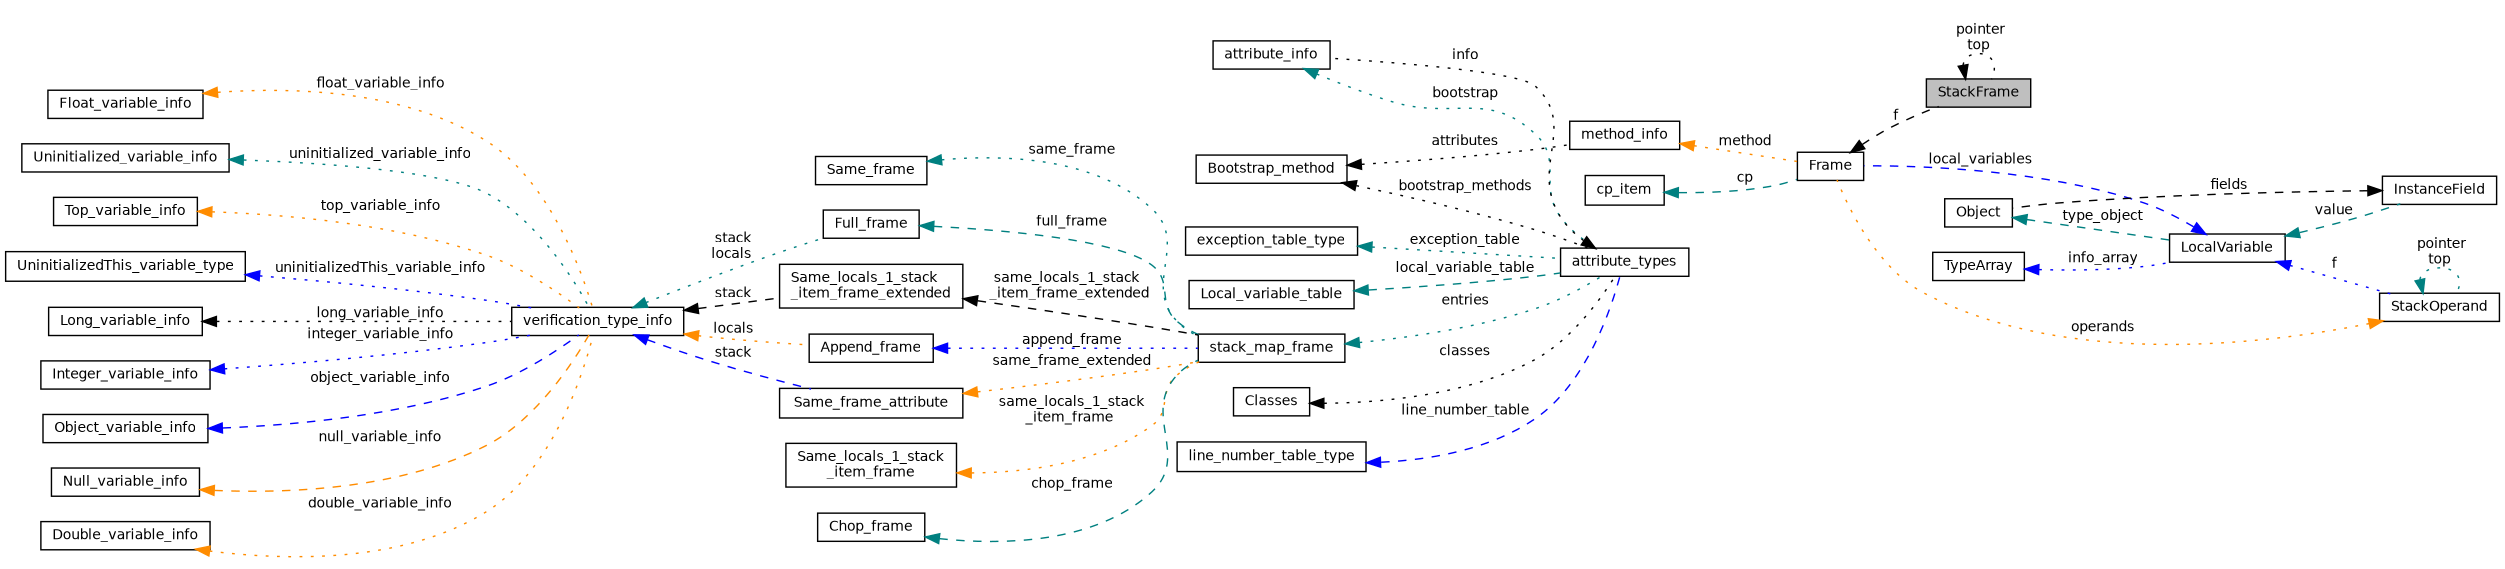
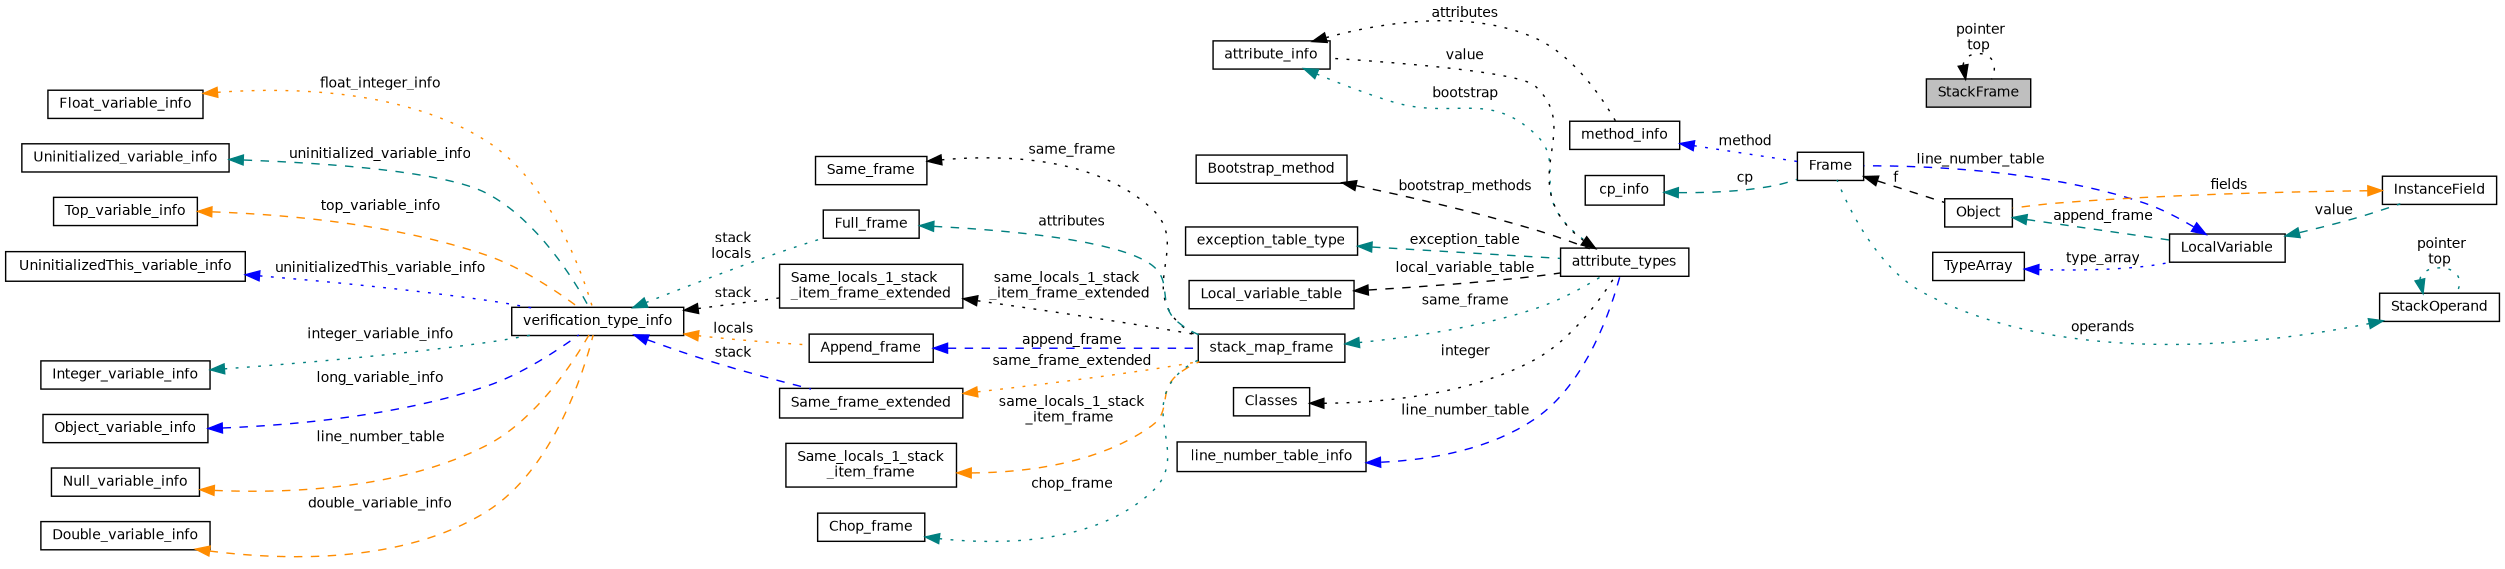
edge "attribute_info" -> "attribute_types": label " info" -> " value"
edge "verification_type_info" -> "Float_variable_info": label " float_variable_info" -> " float_integer_info"
edge "StackFrame" -> "Frame": now "Object" -> "Frame"
edge "Frame" -> "method_info": color darkorange -> blue
edge "method_info" -> "Bootstrap_method": now "method_info" -> "attribute_info"
edge "Frame" -> "LocalVariable": label " local_variables" -> " line_number_table"
edge "verification_type_info" -> "Uninitialized_variable_info": style dotted -> dashed
edge "stack_map_frame" -> "Same_frame": color teal -> black
node "cp_item": label "cp_item" -> "cp_info"
edge "Object" -> "InstanceField": color black -> darkorange
edge "attribute_types" -> "Bootstrap_method": style dotted -> dashed
edge "LocalVariable" -> "Object": label " type_object" -> " append_frame"
edge "stack_map_frame" -> "Full_frame": label " full_frame" -> " attributes"
edge "verification_type_info" -> "Top_variable_info": style dotted -> dashed
edge "attribute_types" -> "exception_table_type": style dotted -> dashed
edge "LocalVariable" -> "TypeArray": label " info_array" -> " type_array"
node "UninitializedThis_variable_type": label "UninitializedThis_variable_type" -> "UninitializedThis_variable_info"
edge "StackOperand" -> "LocalVariable": removed, label "f"
edge "attribute_types" -> "Local_variable_table": color teal -> black
edge "attribute_types" -> "stack_map_frame": label " entries" -> " same_frame"
edge "Same_locals_1_stack _item_frame_extended" -> "verification_type_info": style dashed -> dotted
edge "stack_map_frame" -> "Same_locals_1_stack _item_frame_extended": style dashed -> dotted
node "Long_variable_info": removed
edge "Frame" -> "StackOperand": color darkorange -> teal
edge "stack_map_frame" -> "Append_frame": style dotted -> dashed
edge "attribute_types" -> "Classes": label " classes" -> " integer"
edge "verification_type_info" -> "Integer_variable_info": color blue -> teal
edge "verification_type_info" -> "Object_variable_info": label " object_variable_info" -> " long_variable_info"
node "Same_frame_attribute": label "Same_frame_attribute" -> "Same_frame_extended"
edge "verification_type_info" -> "Null_variable_info": label " null_variable_info" -> " line_number_table"
edge "stack_map_frame" -> "Same_locals_1_stack _item_frame": style dotted -> dashed
node "line_number_table_type": label "line_number_table_type" -> "line_number_table_info"
edge "stack_map_frame" -> "Chop_frame": style dashed -> dotted
edge "verification_type_info" -> "Double_variable_info": style dotted -> dashed
